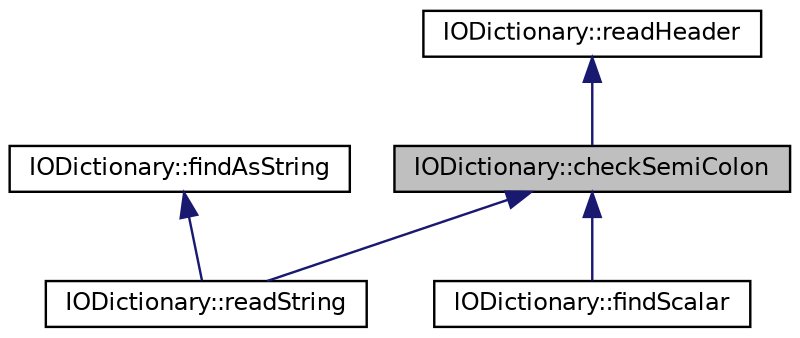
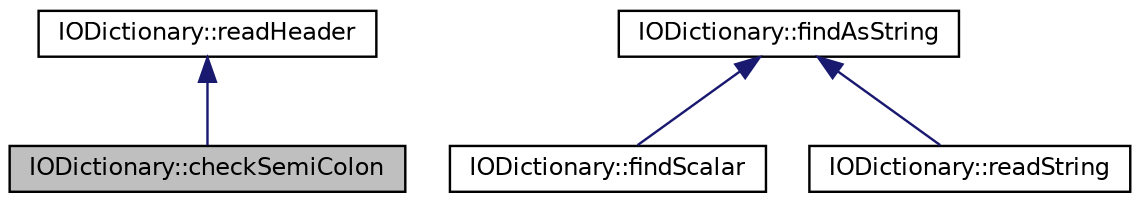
edge "IODictionary::readString" -> "IODictionary::checkSemiColon": removed
edge "IODictionary::findScalar" -> "IODictionary::checkSemiColon": now "IODictionary::findScalar" -> "IODictionary::findAsString"
